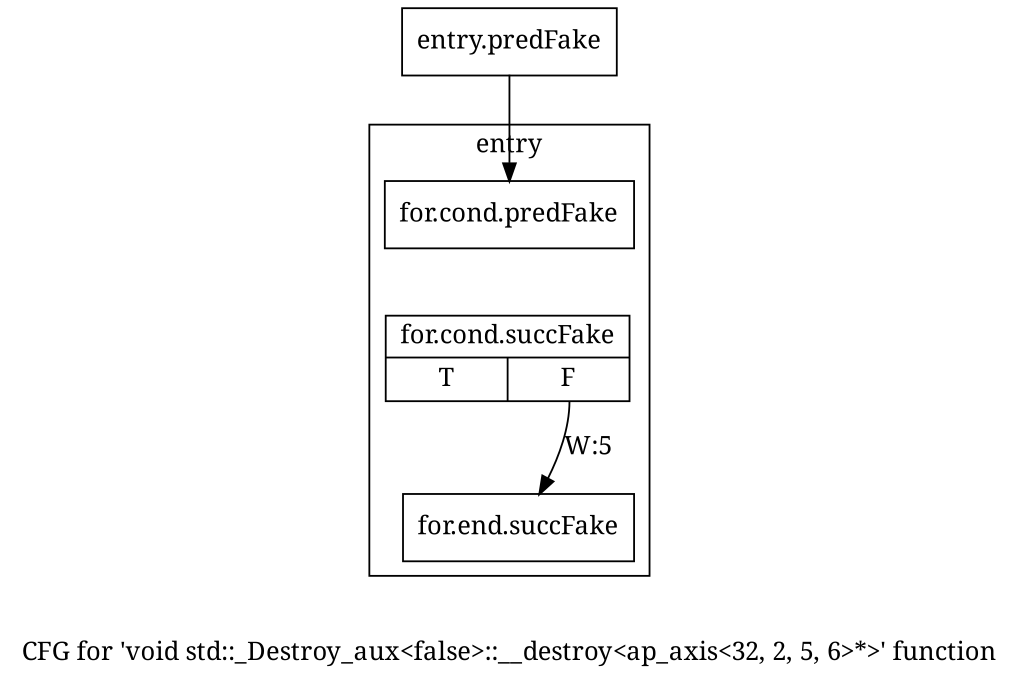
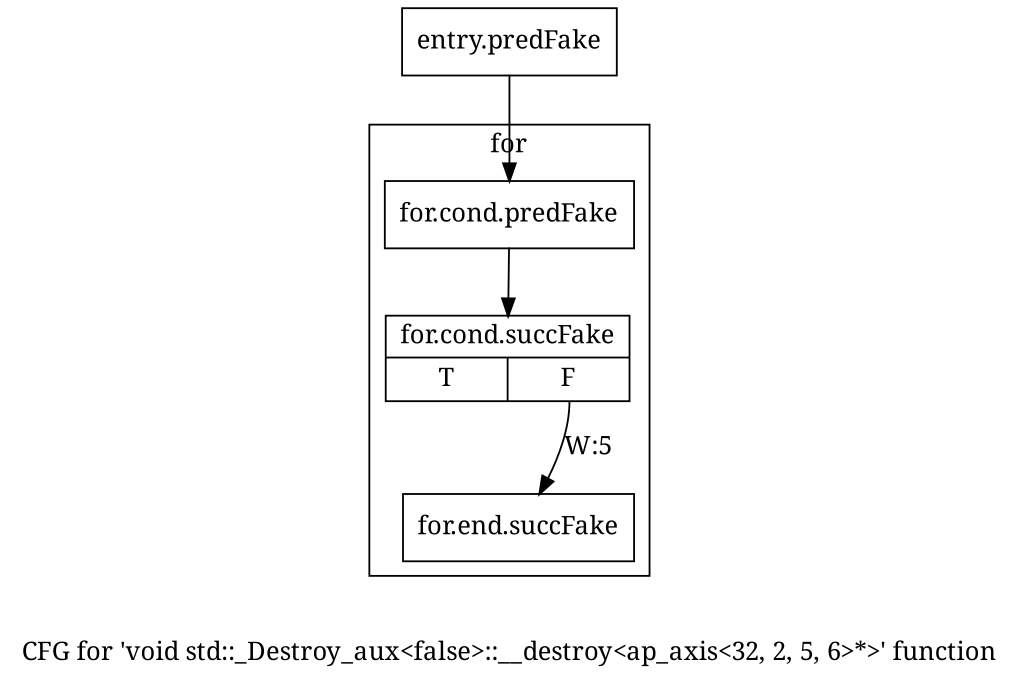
cluster "entry": label "entry" -> "for"
edge "for.cond.predFake" -> "for.cond.succFake": added
